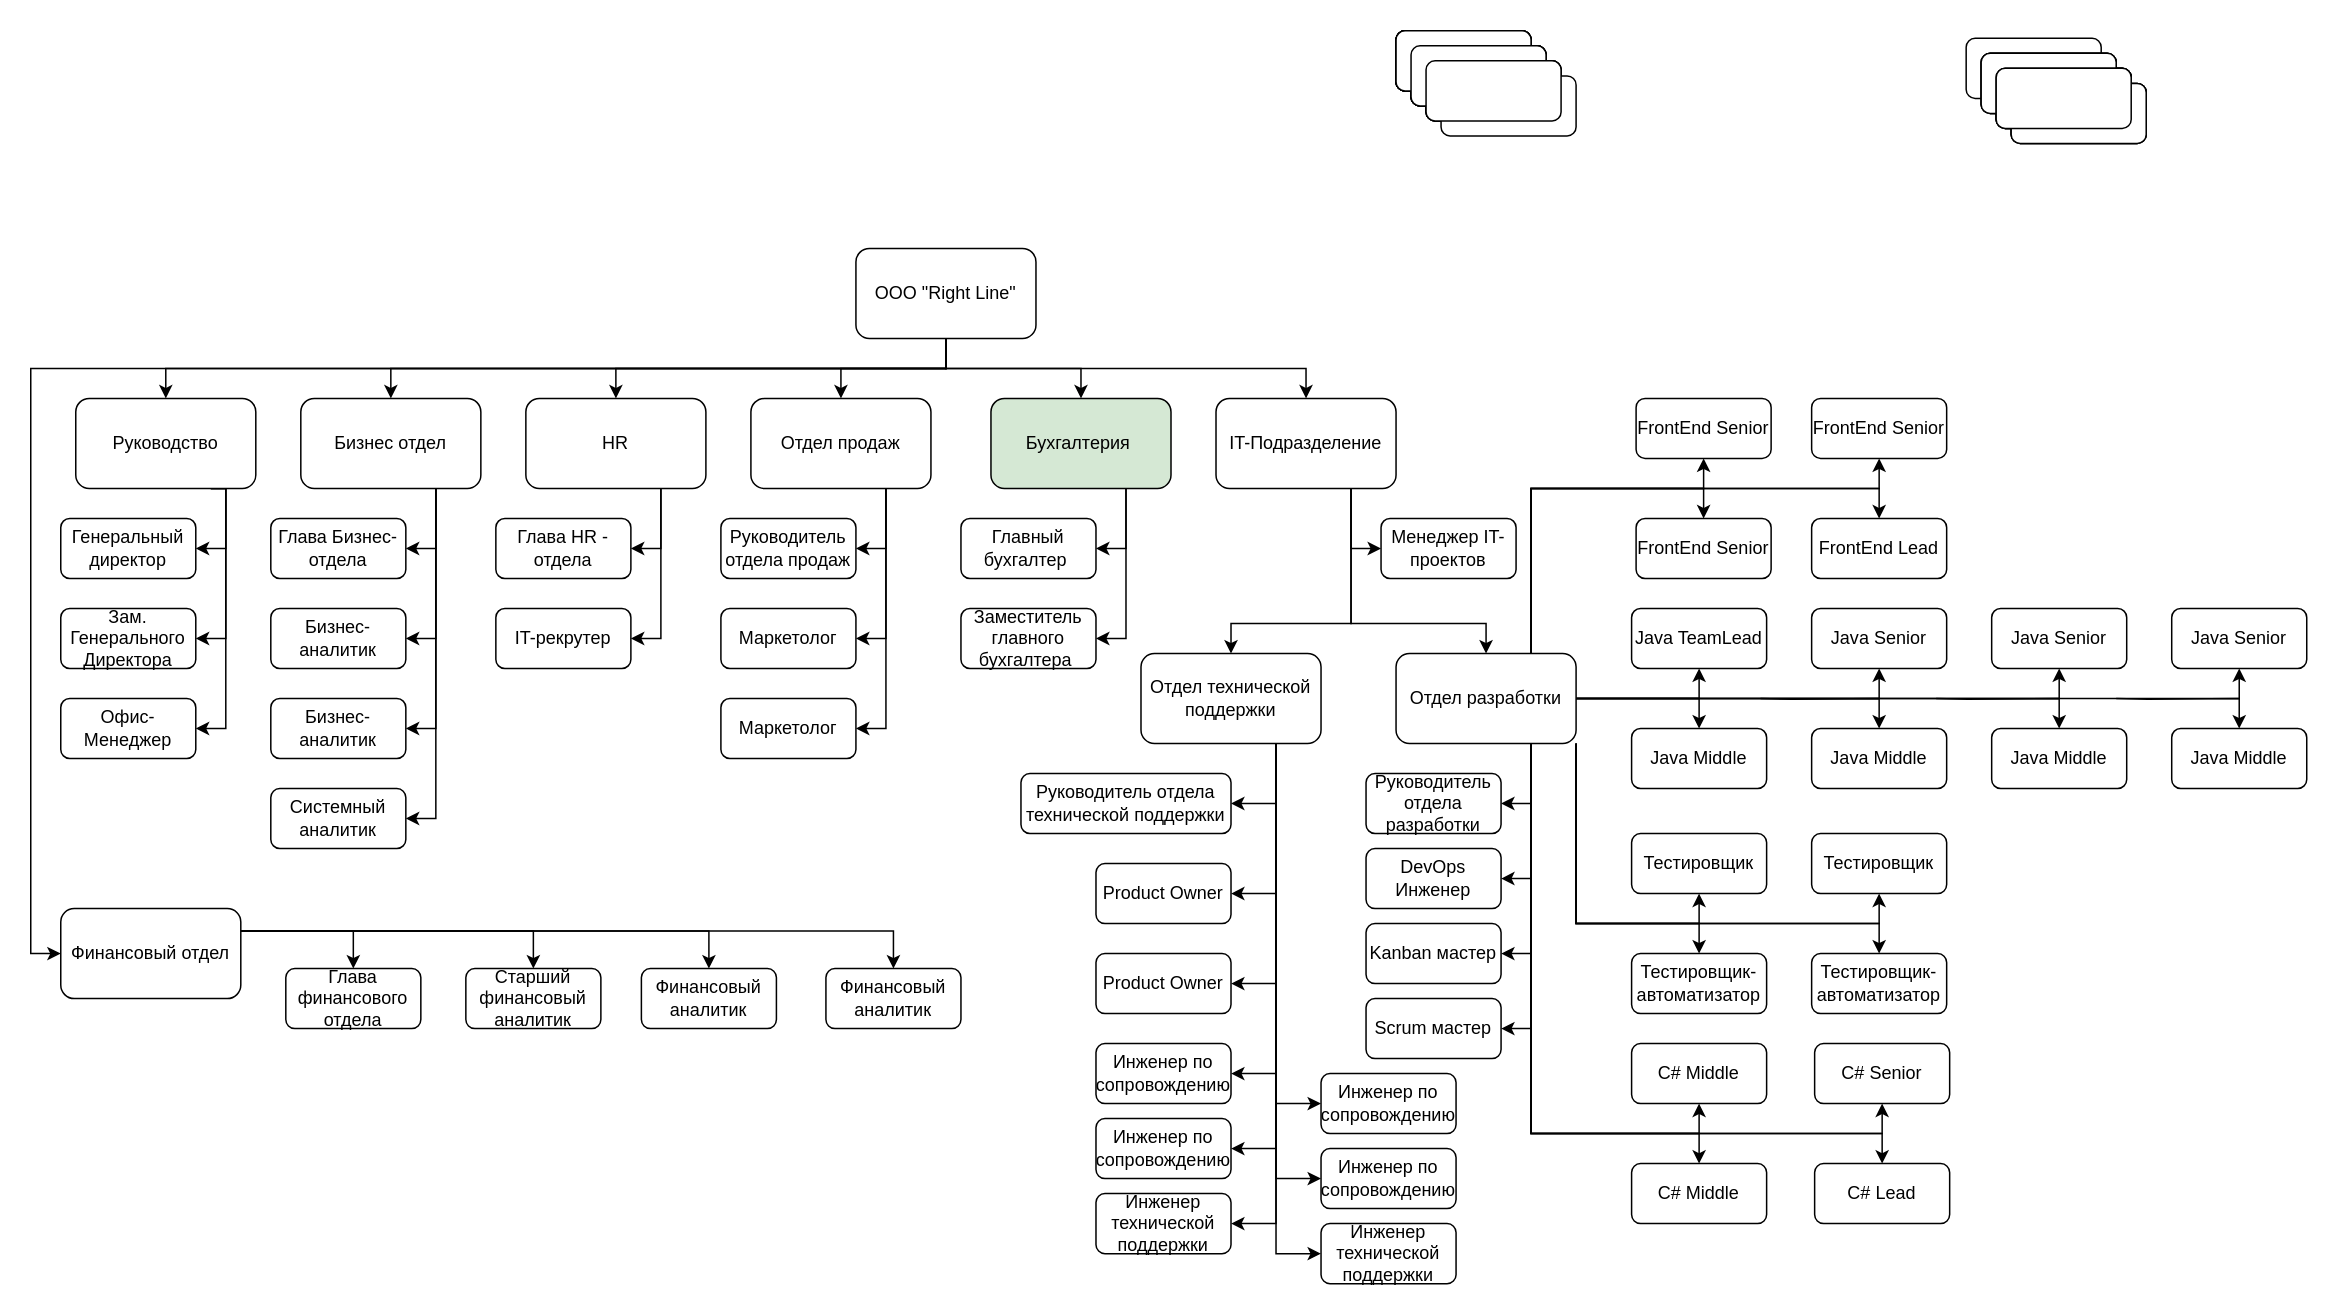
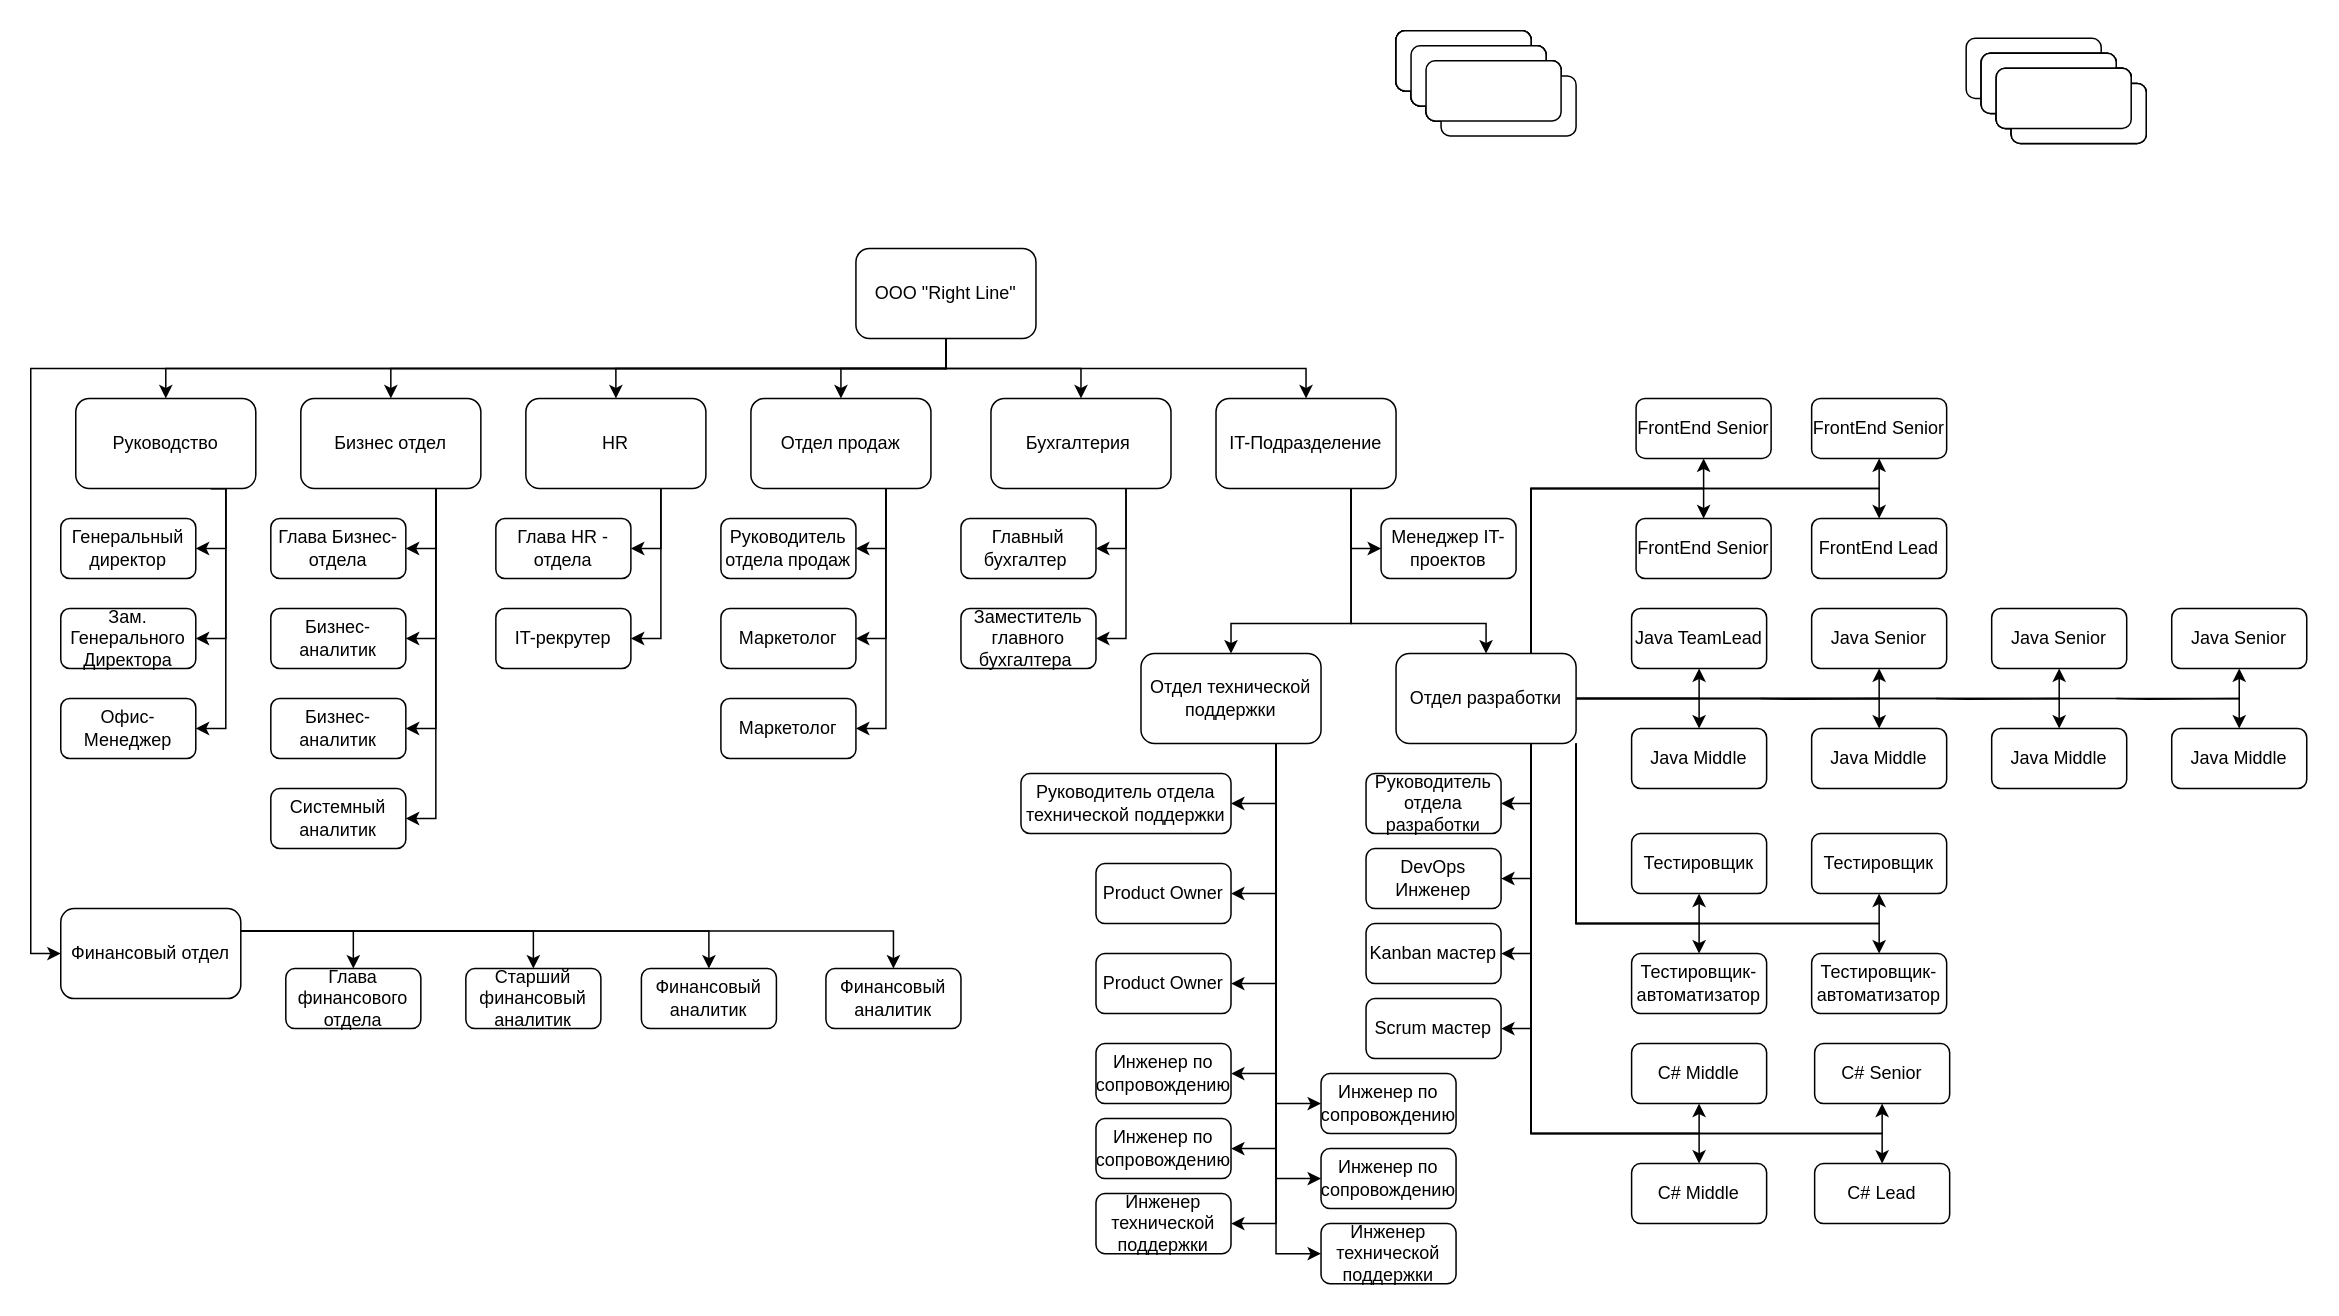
node "Бухгалтерия": fillcolor #d5e8d4 -> #ffffff
